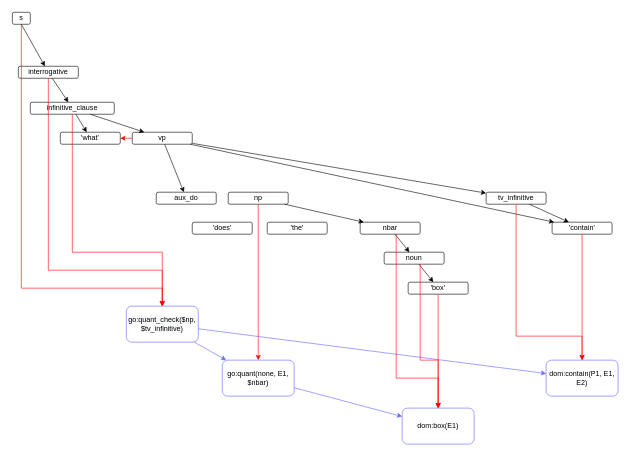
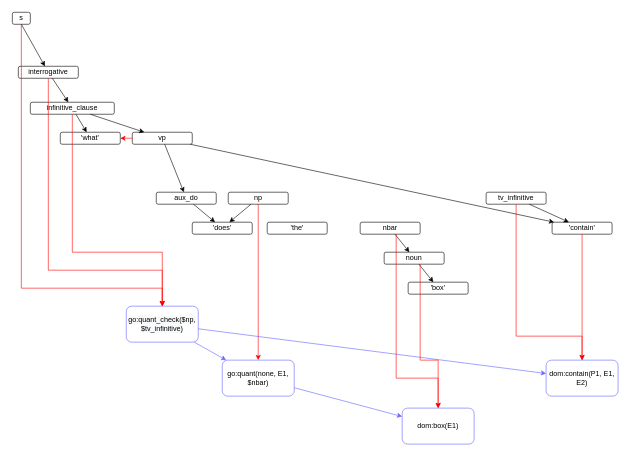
edge "vp" -> "tv_infinitive": removed
edge "aux_do" -> "'does'": added
edge "np" -> "nbar": now "np" -> "'does'"
edge "'box'" -> "dom:box(E1)": removed
